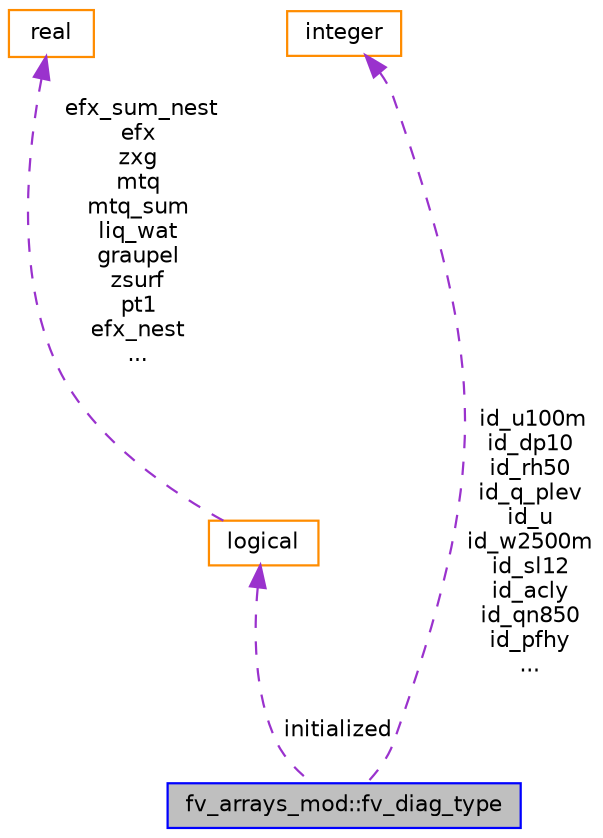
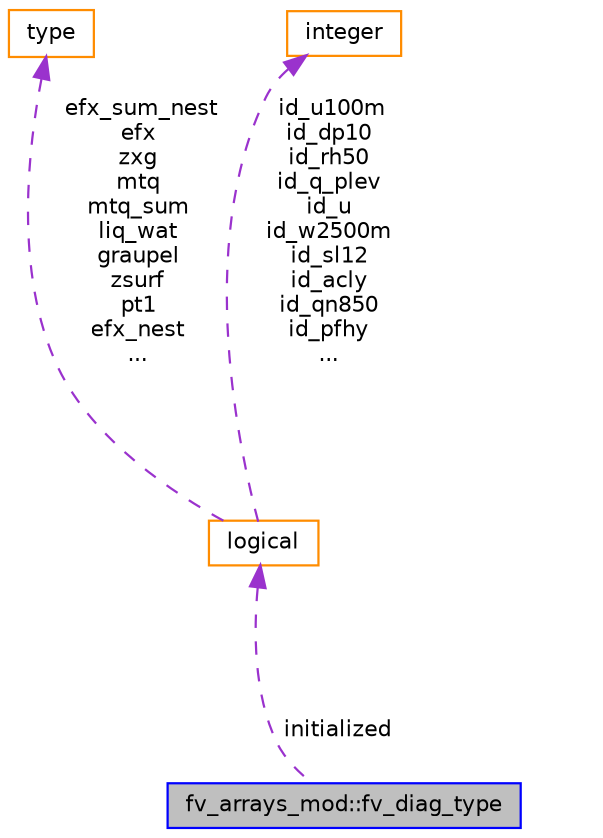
node "real": label "real" -> "type"
edge "fv_arrays_mod::fv_diag_type" -> "integer": now "logical" -> "integer"
